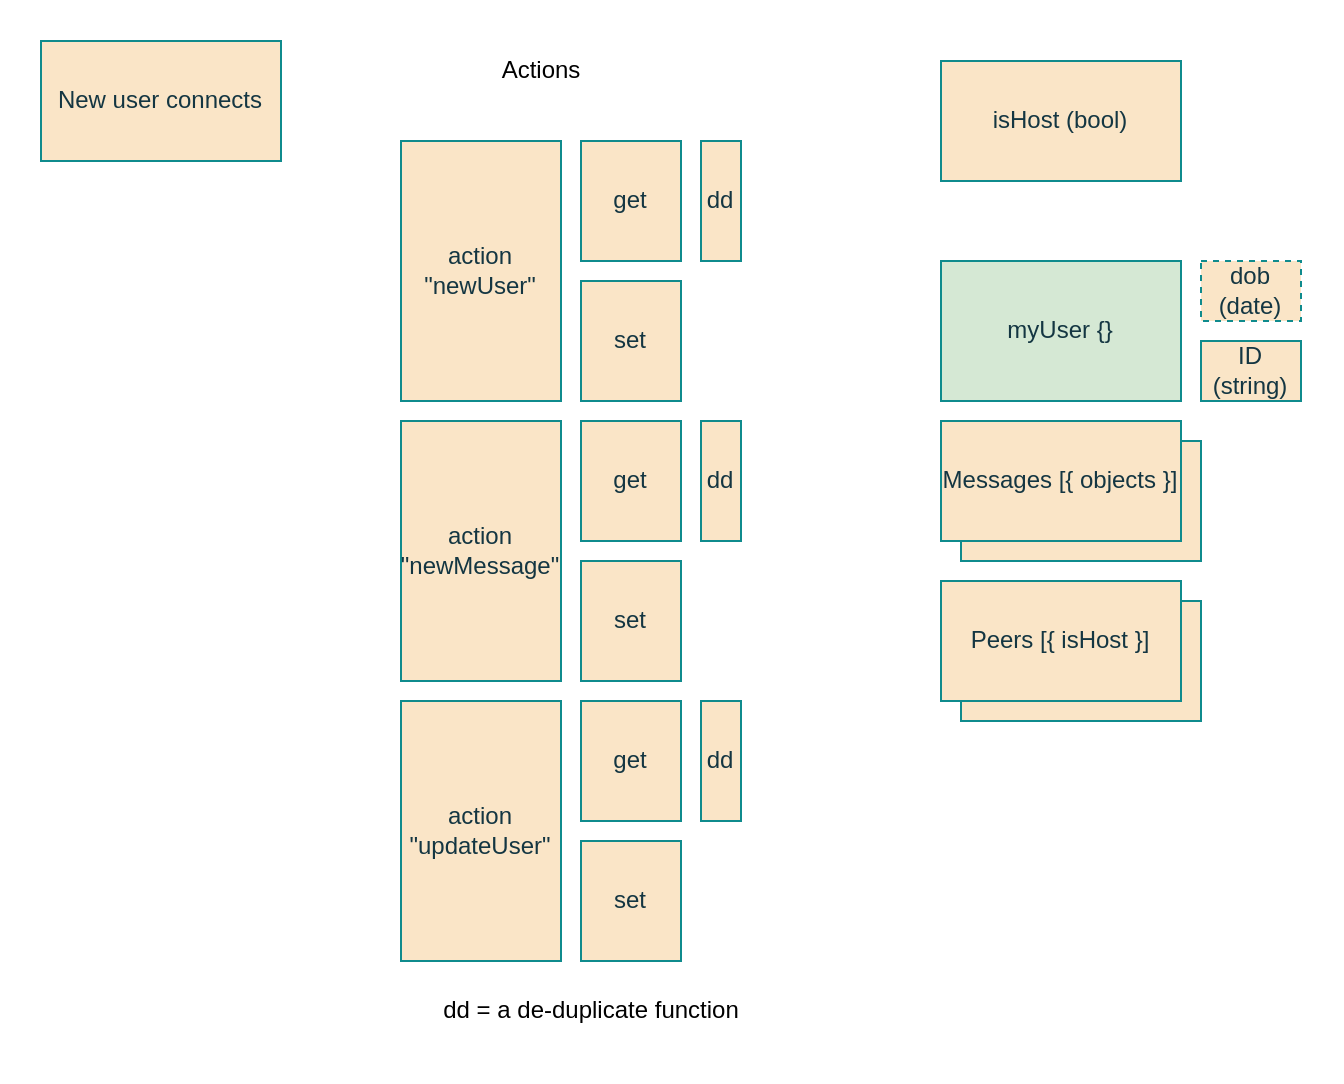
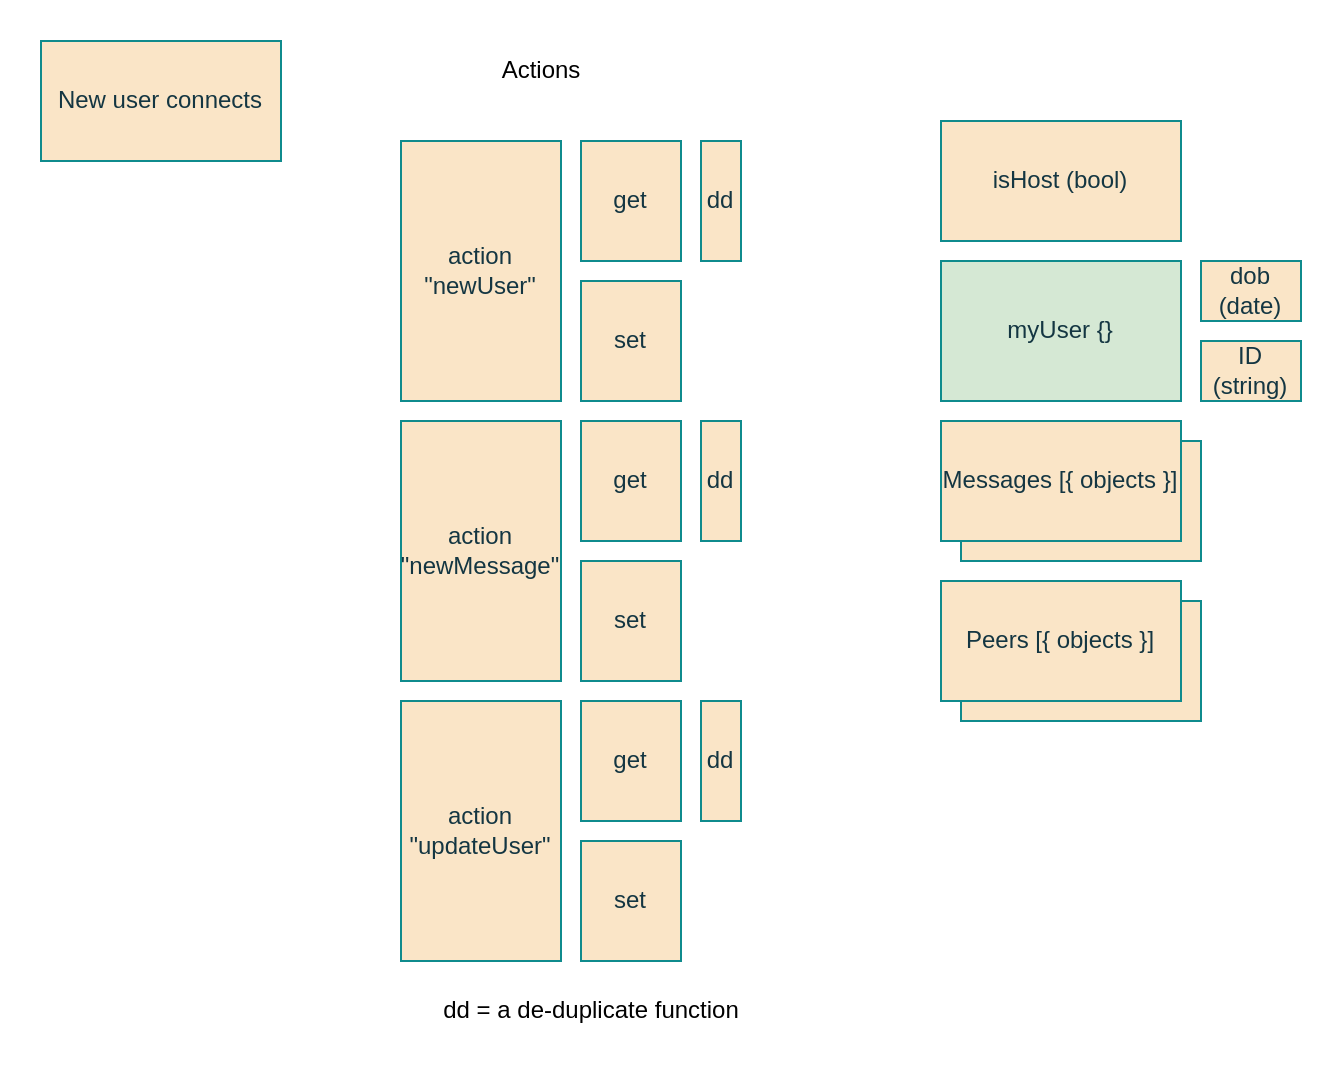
node "isHost (bool)": moved (1061, 121) -> (1061, 181)
node "dob (date)": style dashed -> solid
node "Peers [{ isHost }]": label "Peers [{ isHost }]" -> "Peers [{ objects }]"
